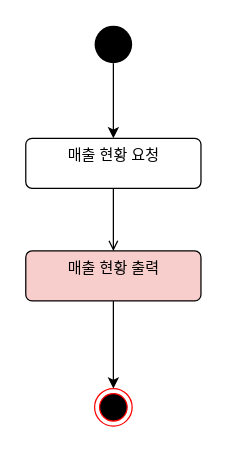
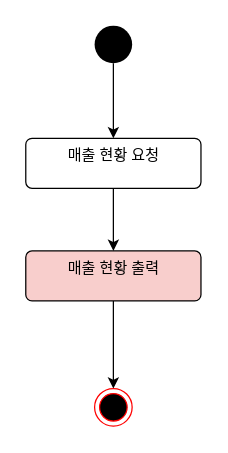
edge "매출 현황 요청" -> "매출 현황 출력": arrowhead open -> classic
